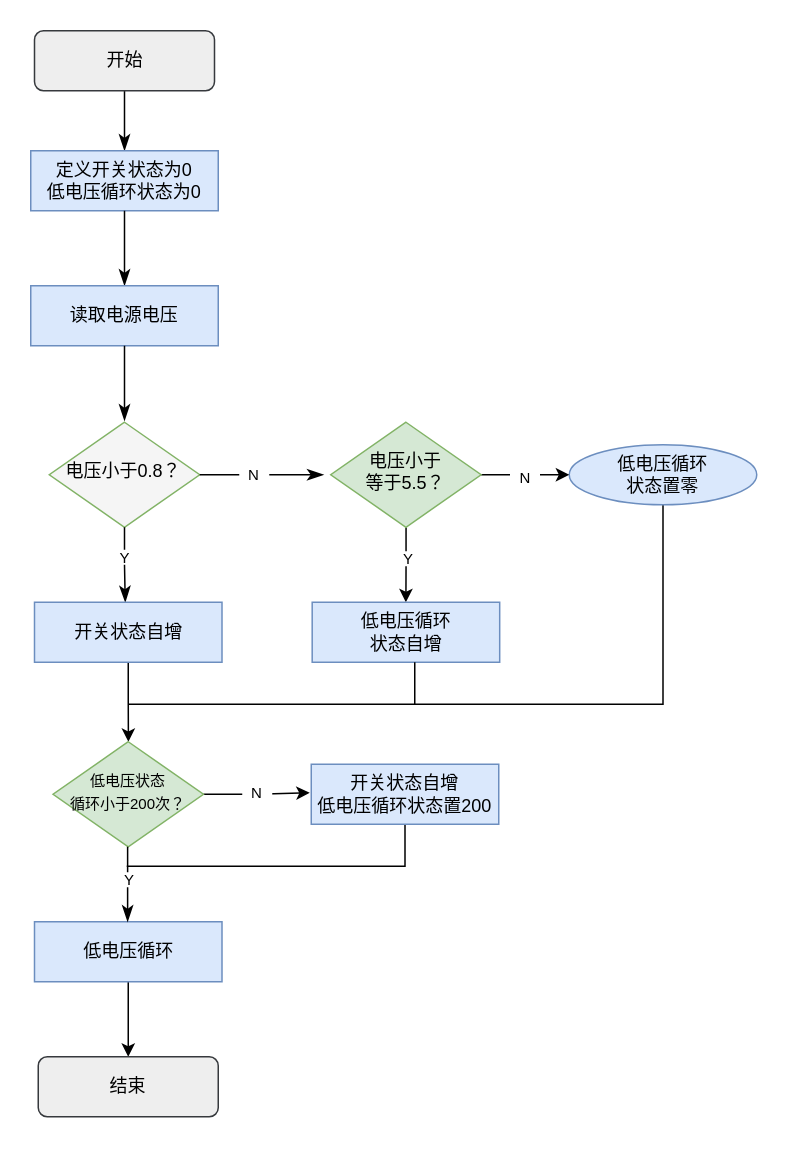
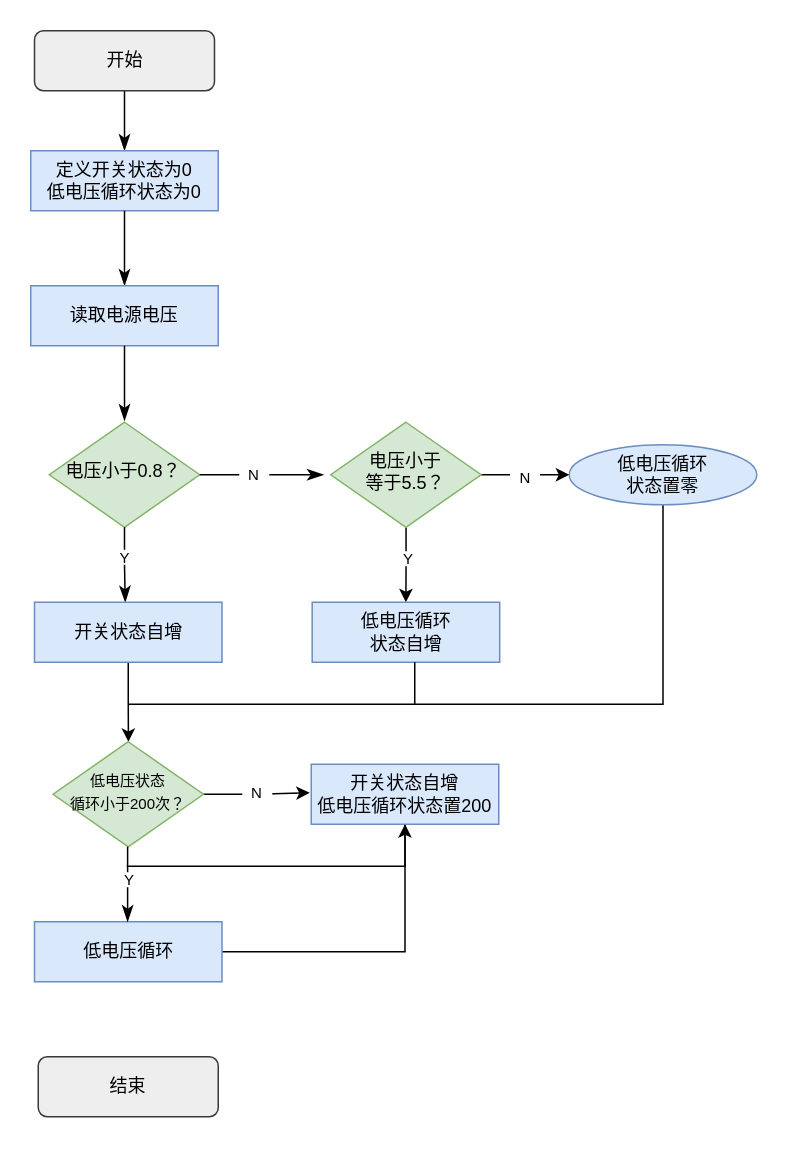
node "电压小于0.8？": fillcolor #f5f5f5 -> #d5e8d4
edge "低电压循环" -> "结束": now "低电压循环" -> "开关状态自增 低电压循环状态置200"
